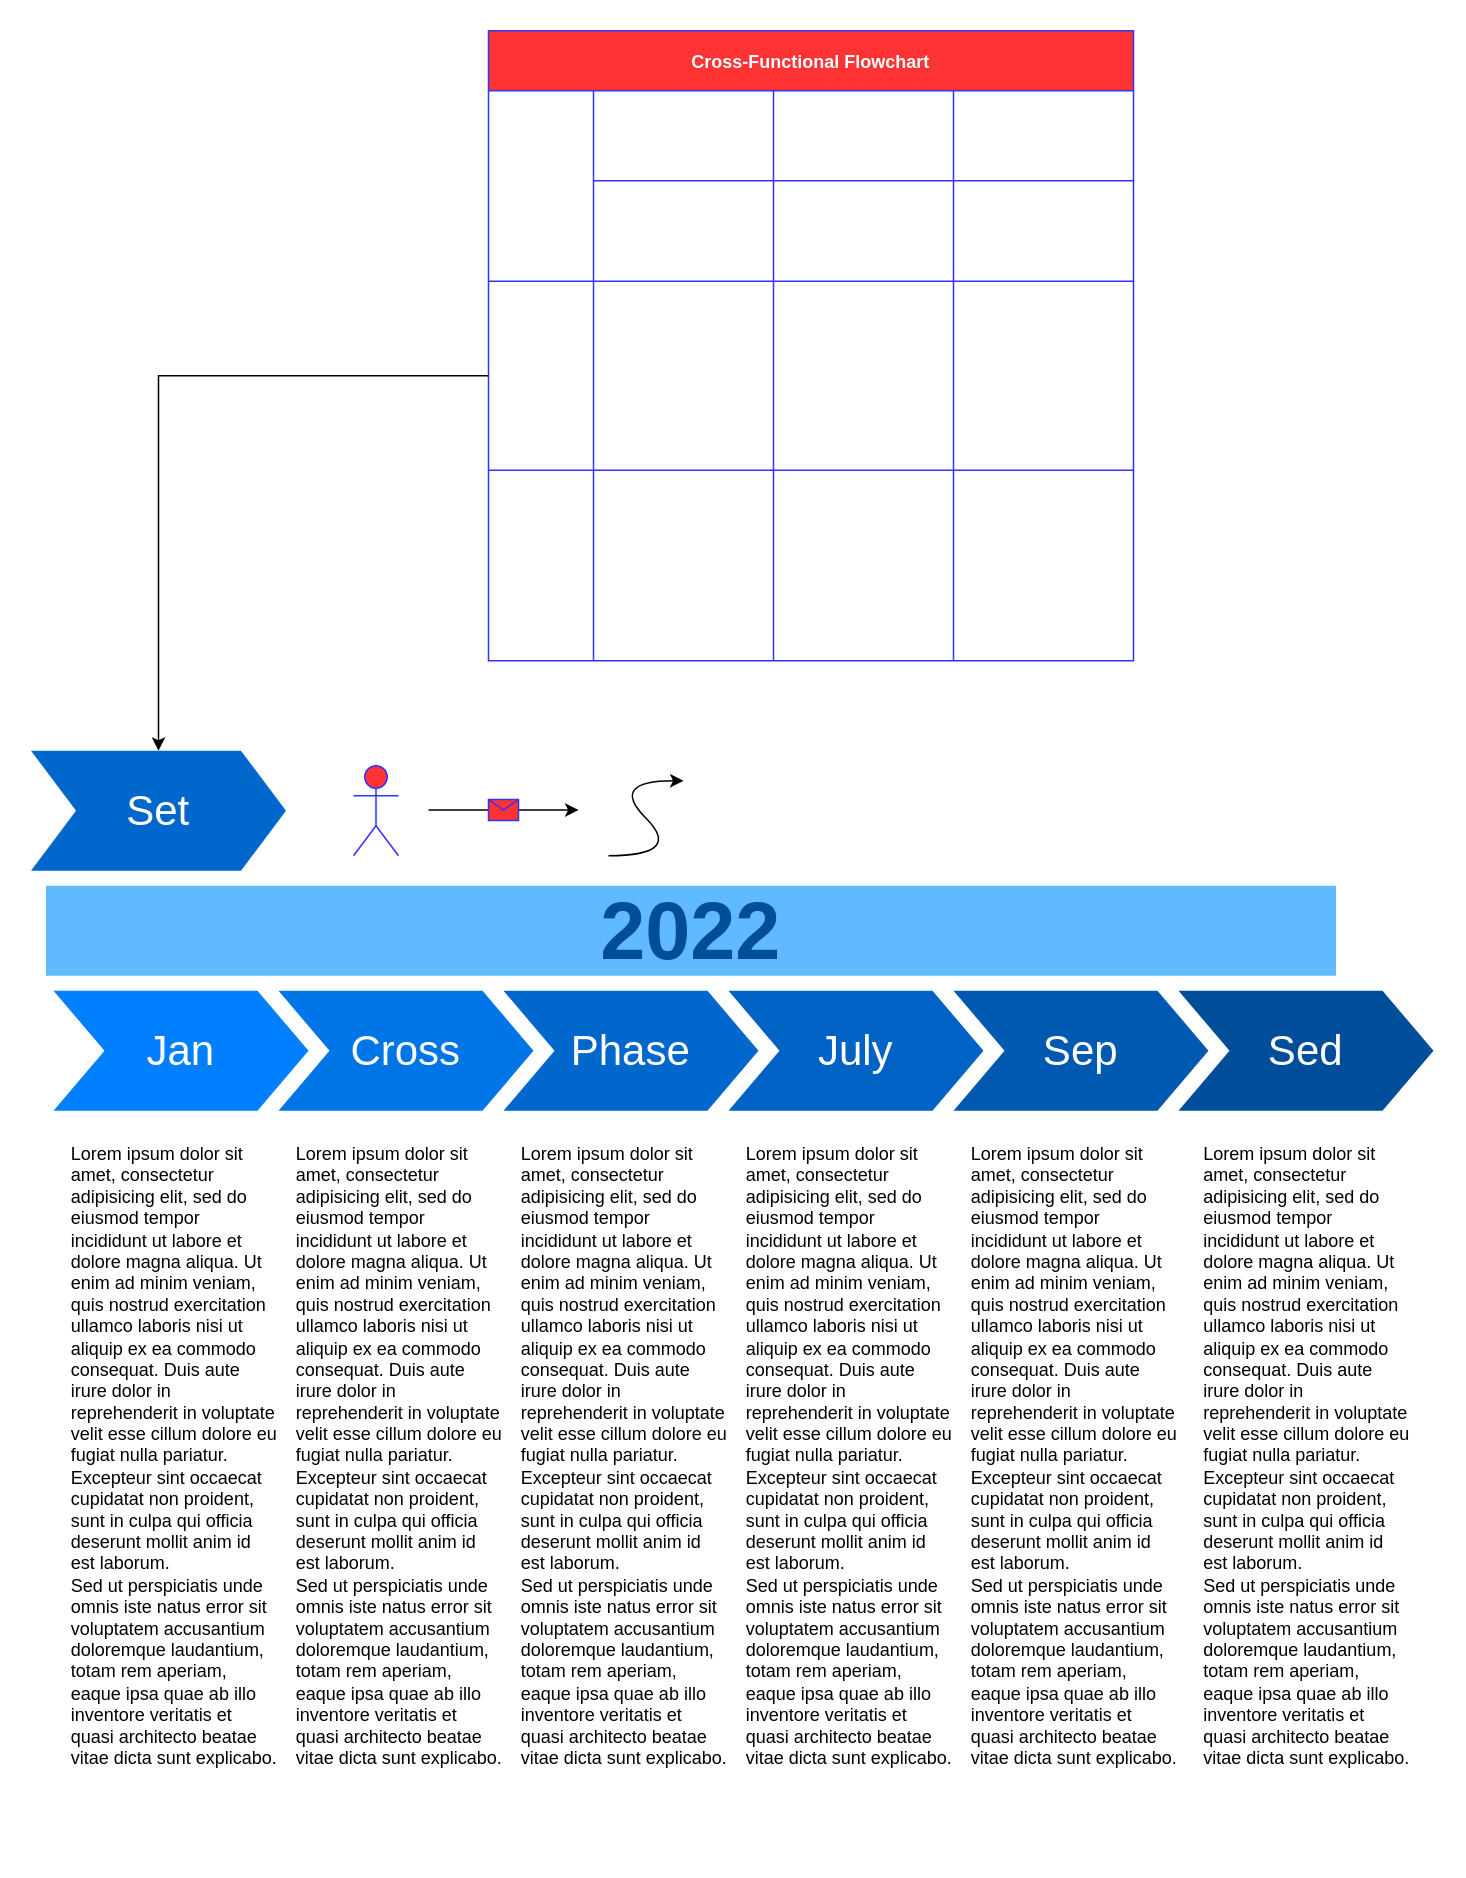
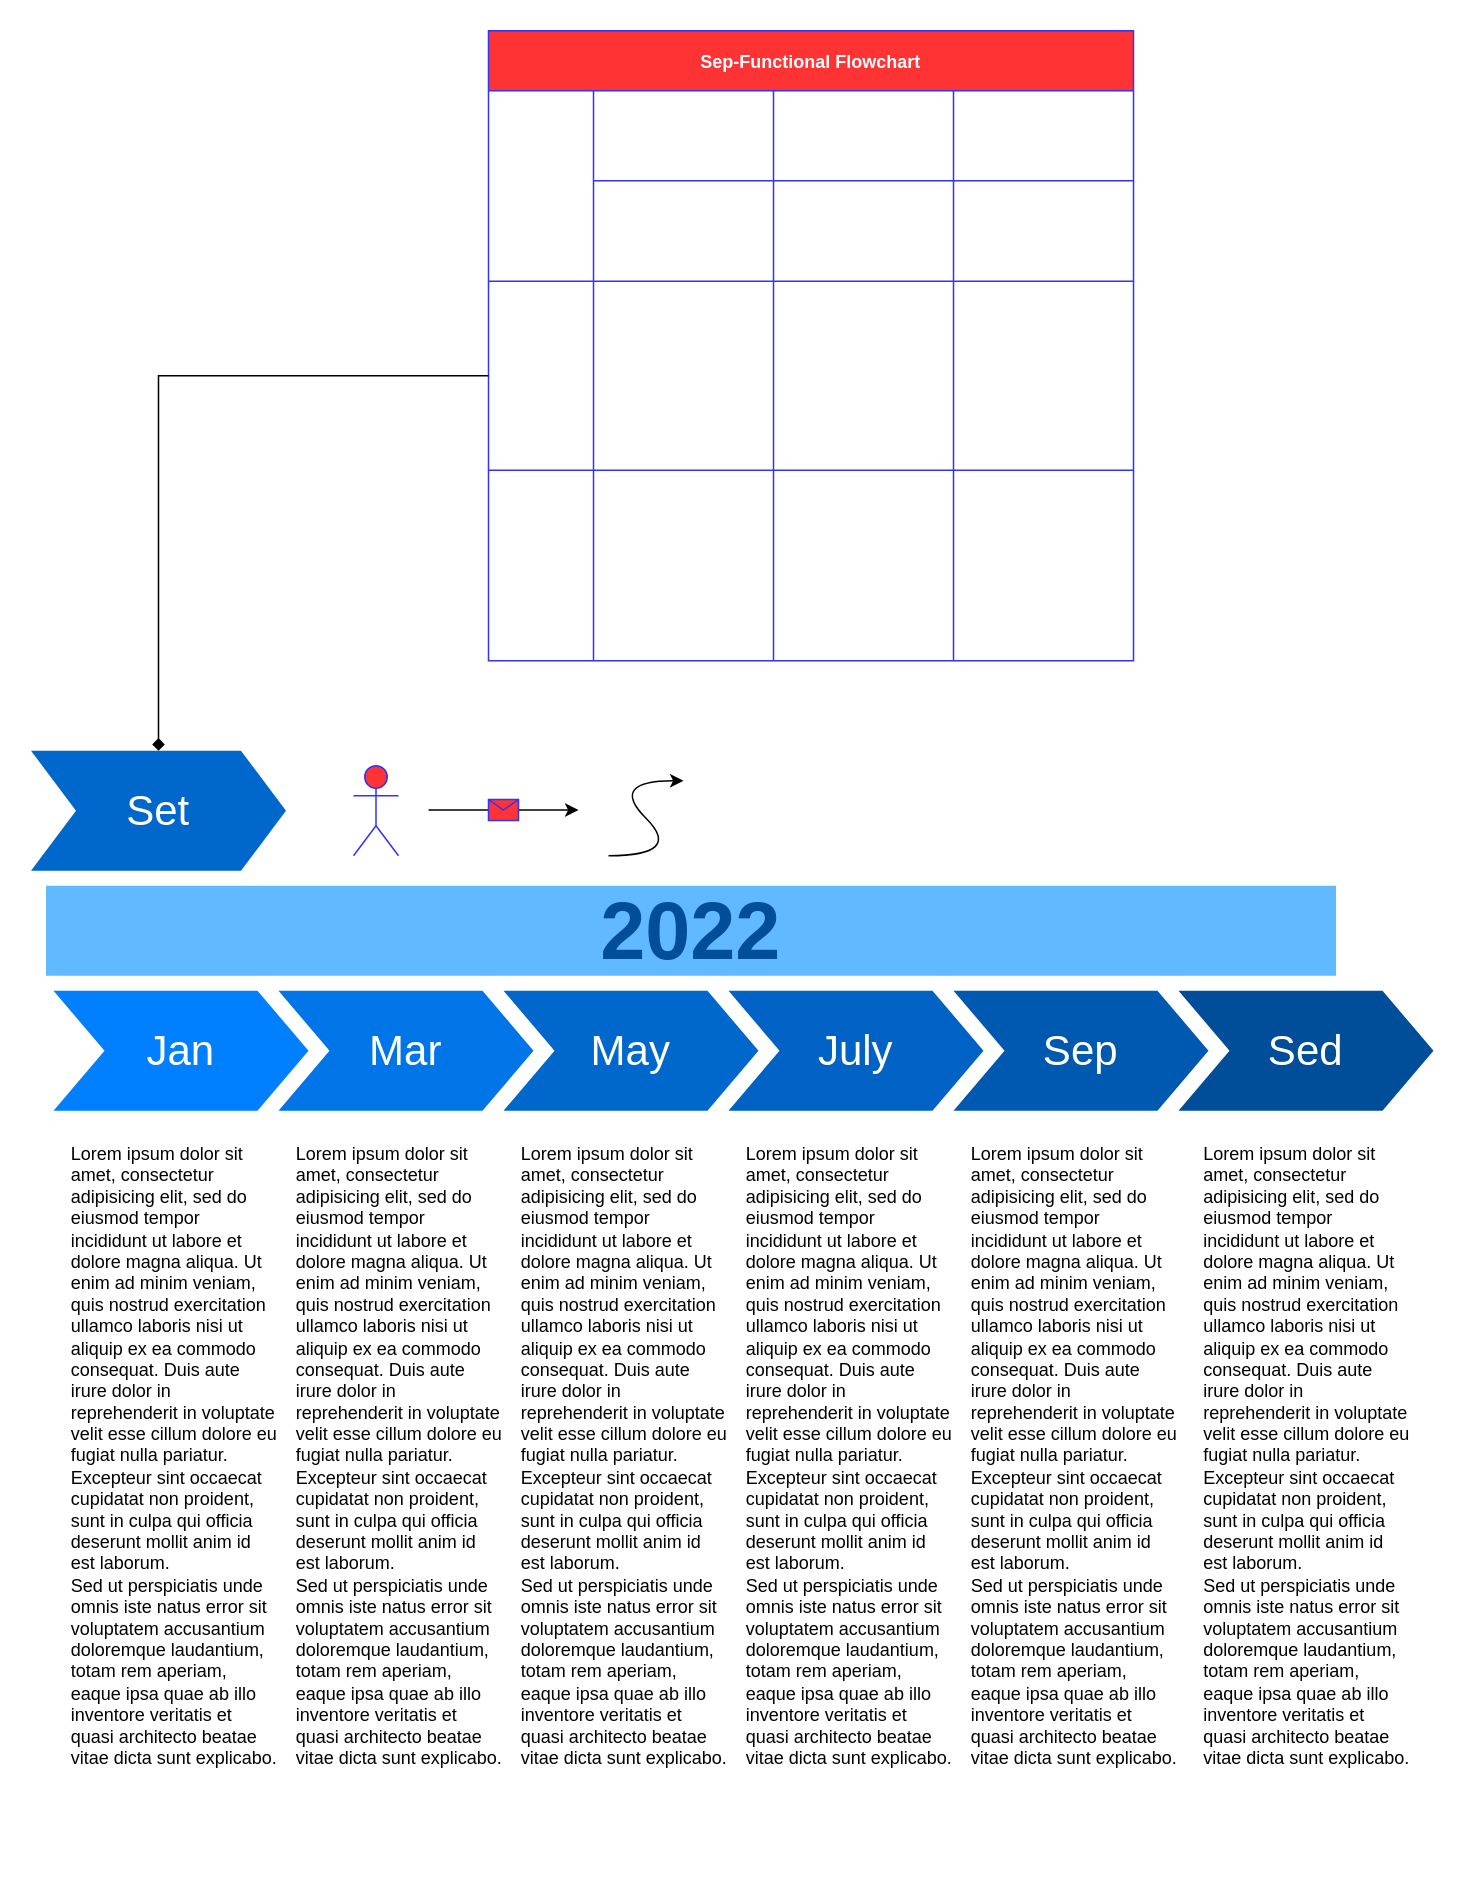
node "Cross-Functional Flowchart": label "Cross-Functional Flowchart" -> "Sep-Functional Flowchart"
edge "Actor 2" -> "Set": arrowhead classic -> diamond
node "Cross": label "Cross" -> "Mar"
node "Phase": label "Phase" -> "May"
